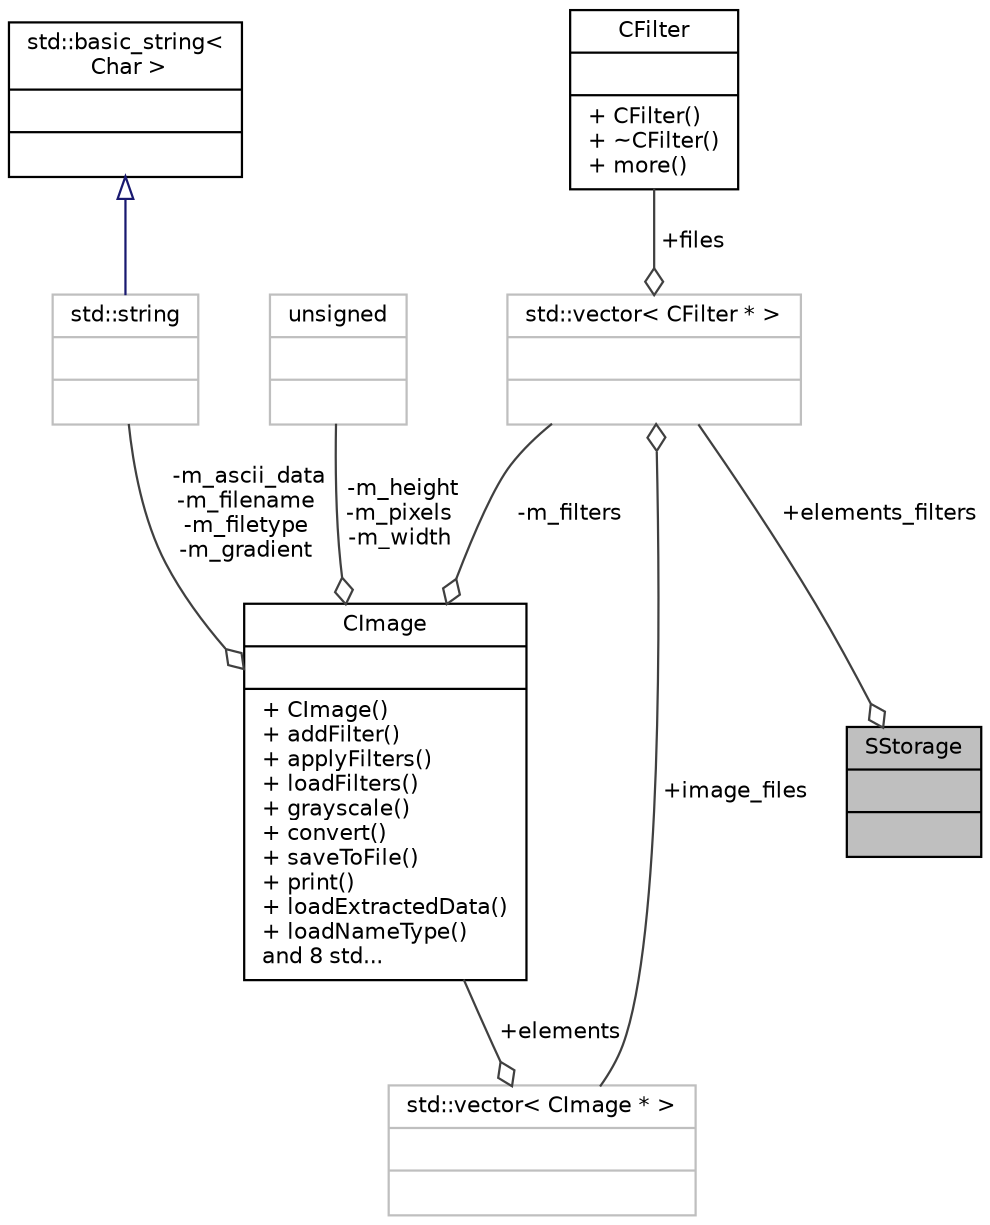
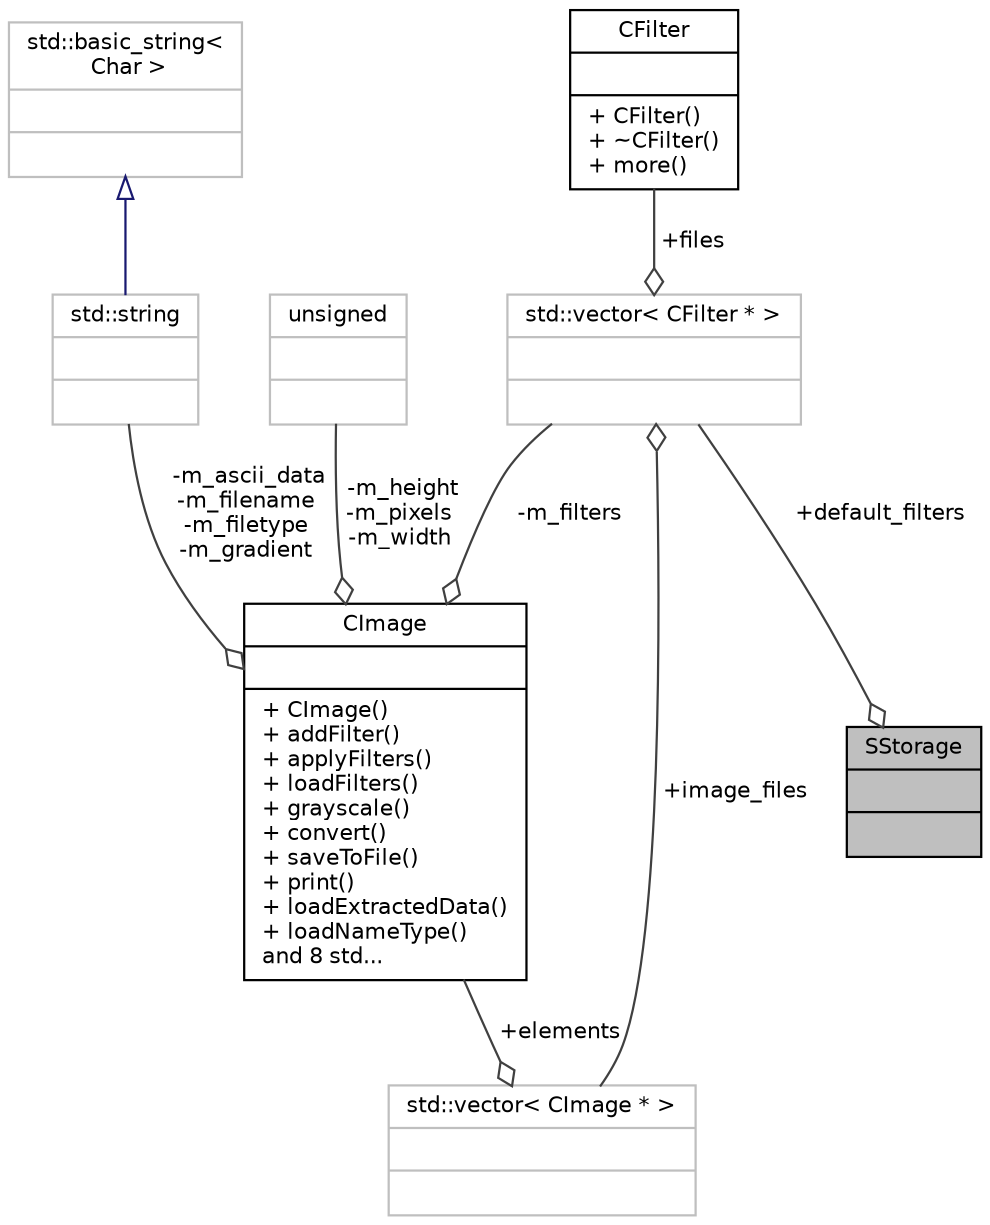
node "std::basic_string<": color black -> grey75
edge "std::vector< CFilter * >" -> "SStorage": label " +elements_filters" -> " +default_filters"
